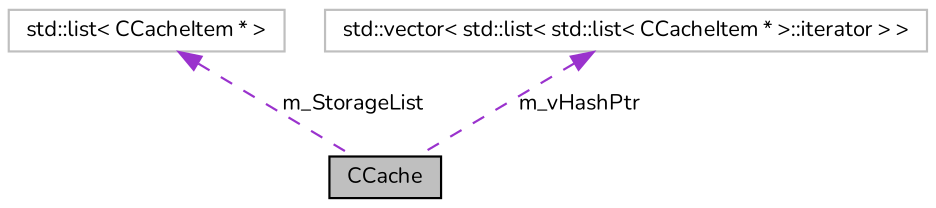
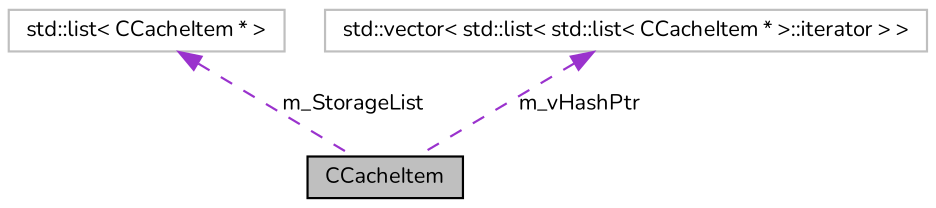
node "CCache": label "CCache" -> "CCacheItem"
